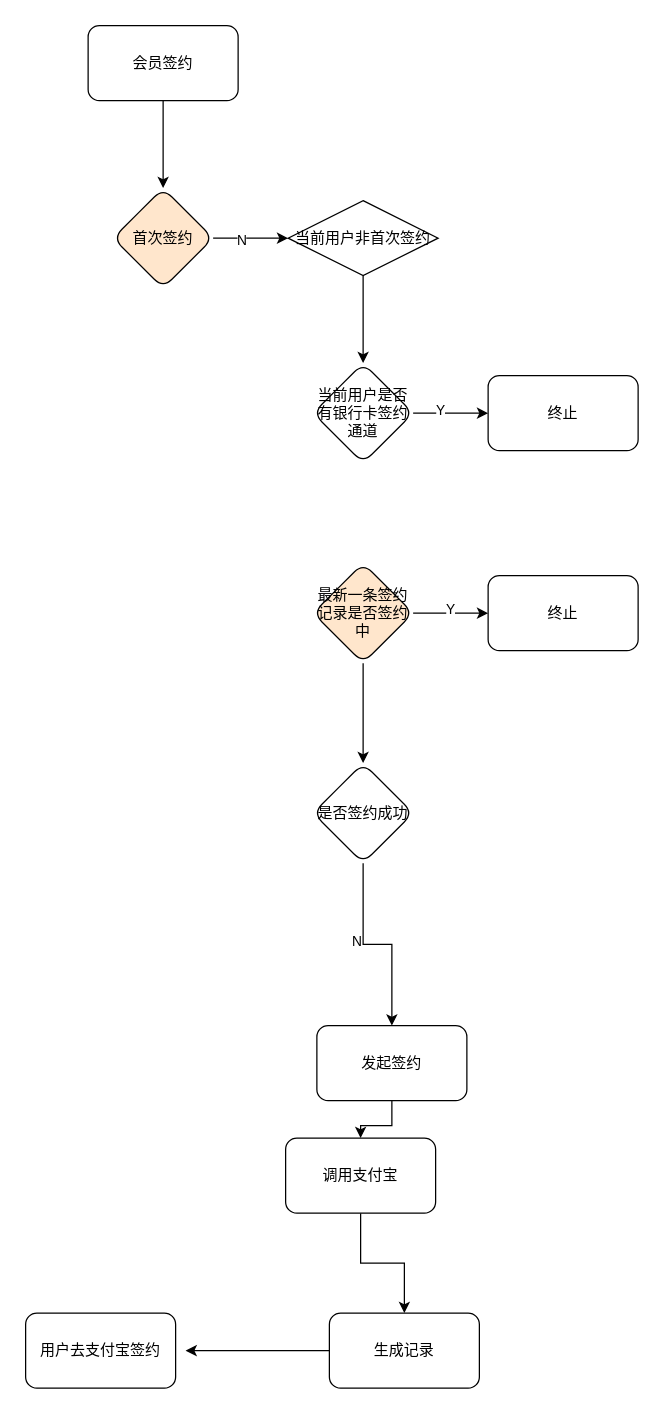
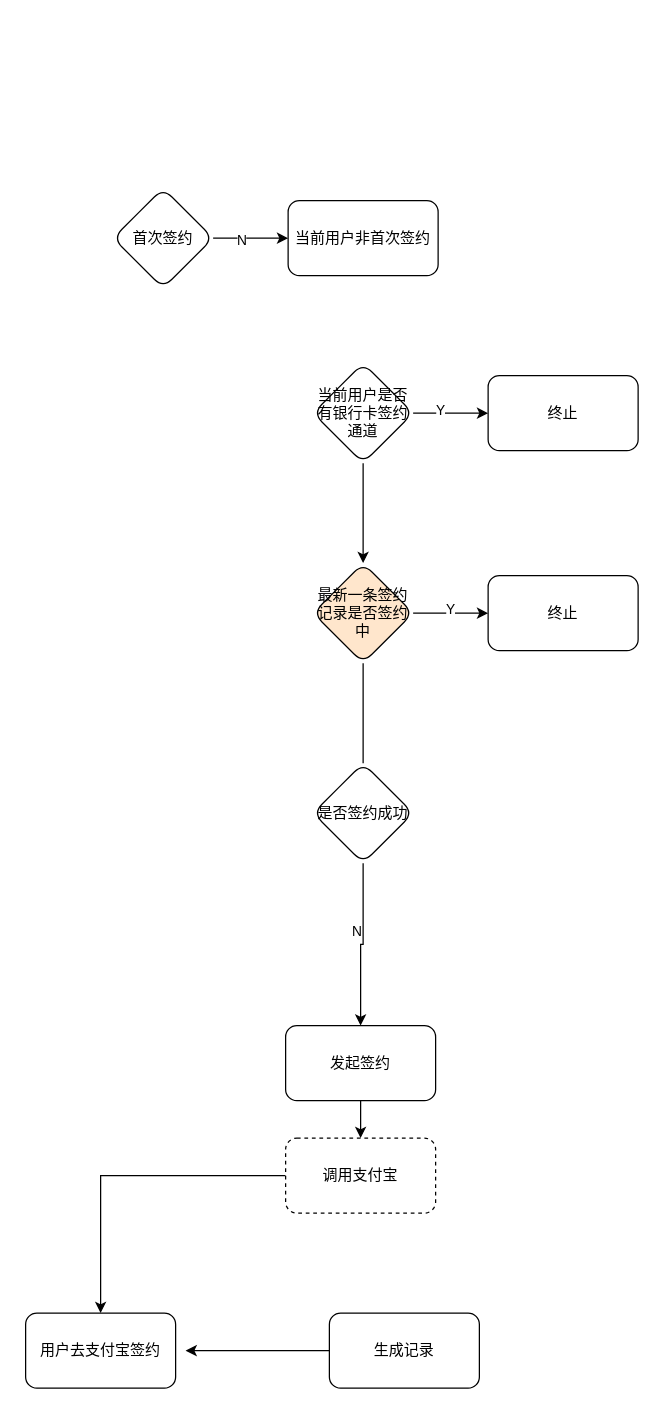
node "会员签约": removed
edge "会员签约" -> "首次签约": removed
node "首次签约": fillcolor #ffe6cc -> #ffffff
node "当前用户非首次签约": shape diamond -> rounded rectangle
edge "当前用户非首次签约" -> "当前用户是否有银行卡签约通道": removed
edge "当前用户是否有银行卡签约通道" -> "最新一条签约记录是否签约中": added
edge "最新一条签约记录是否签约中" -> "是否签约成功": arrowhead classic -> none
node "发起签约": moved (392, 1063) -> (361, 1063)
node "调用支付宝": style solid -> dashed
edge "调用支付宝" -> "生成记录": now "调用支付宝" -> "用户去支付宝签约"
